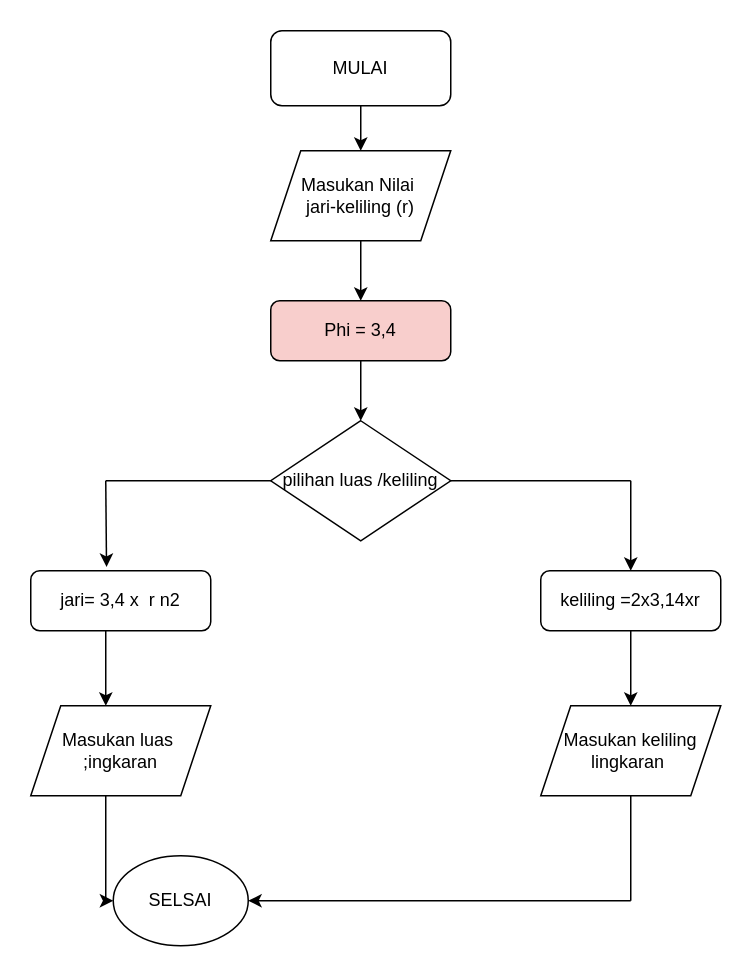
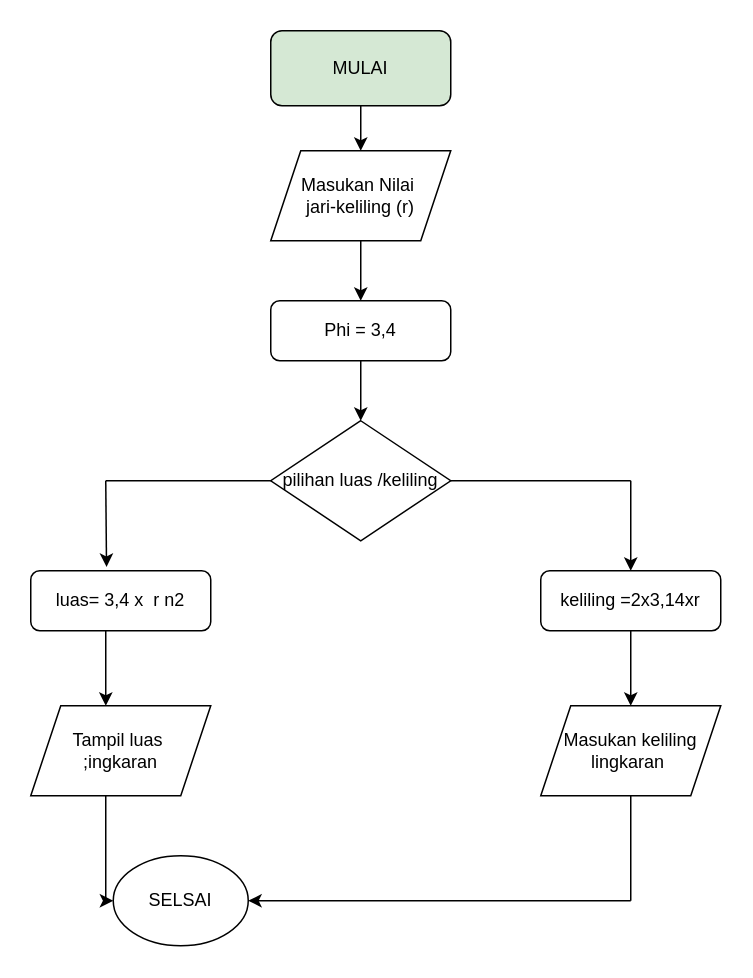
node "MULAI": fillcolor #ffffff -> #d5e8d4
node "Phi = 3,4": fillcolor #f8cecc -> #ffffff
node "jari= 3,4 x r n2": label "jari= 3,4 x r n2" -> "luas= 3,4 x r n2"
node "Masukan luas ;ingkaran": label "Masukan luas ;ingkaran" -> "Tampil luas ;ingkaran"
